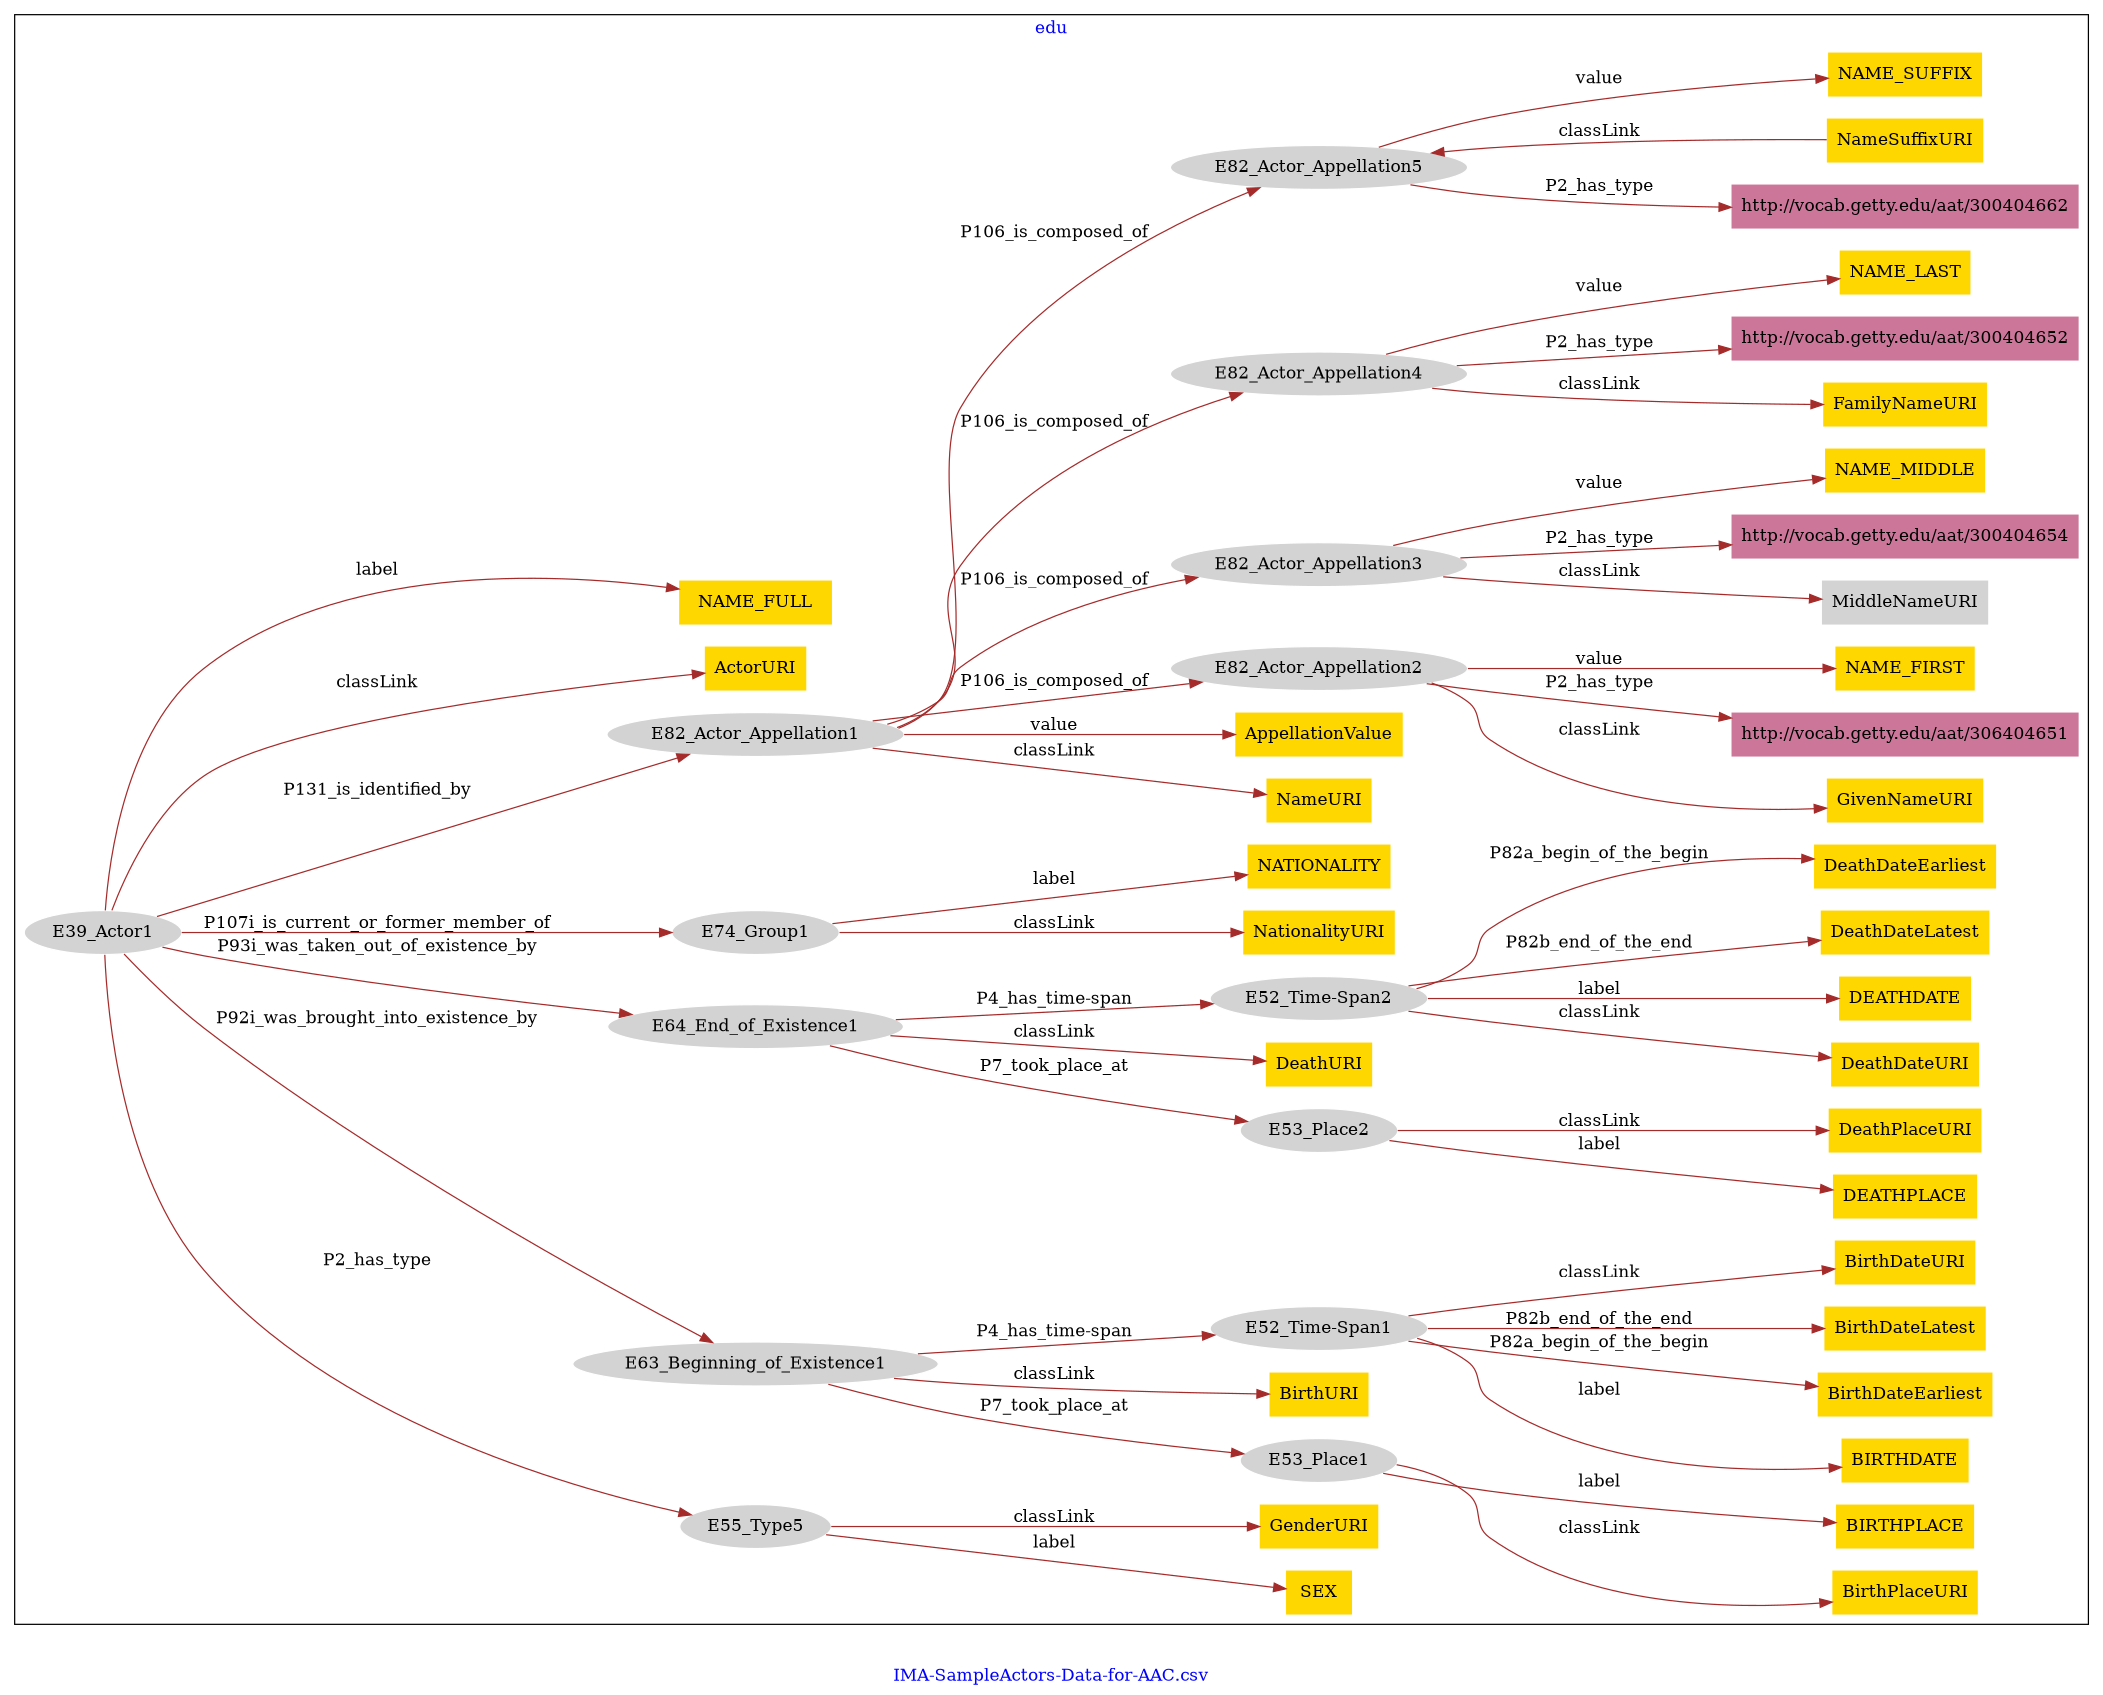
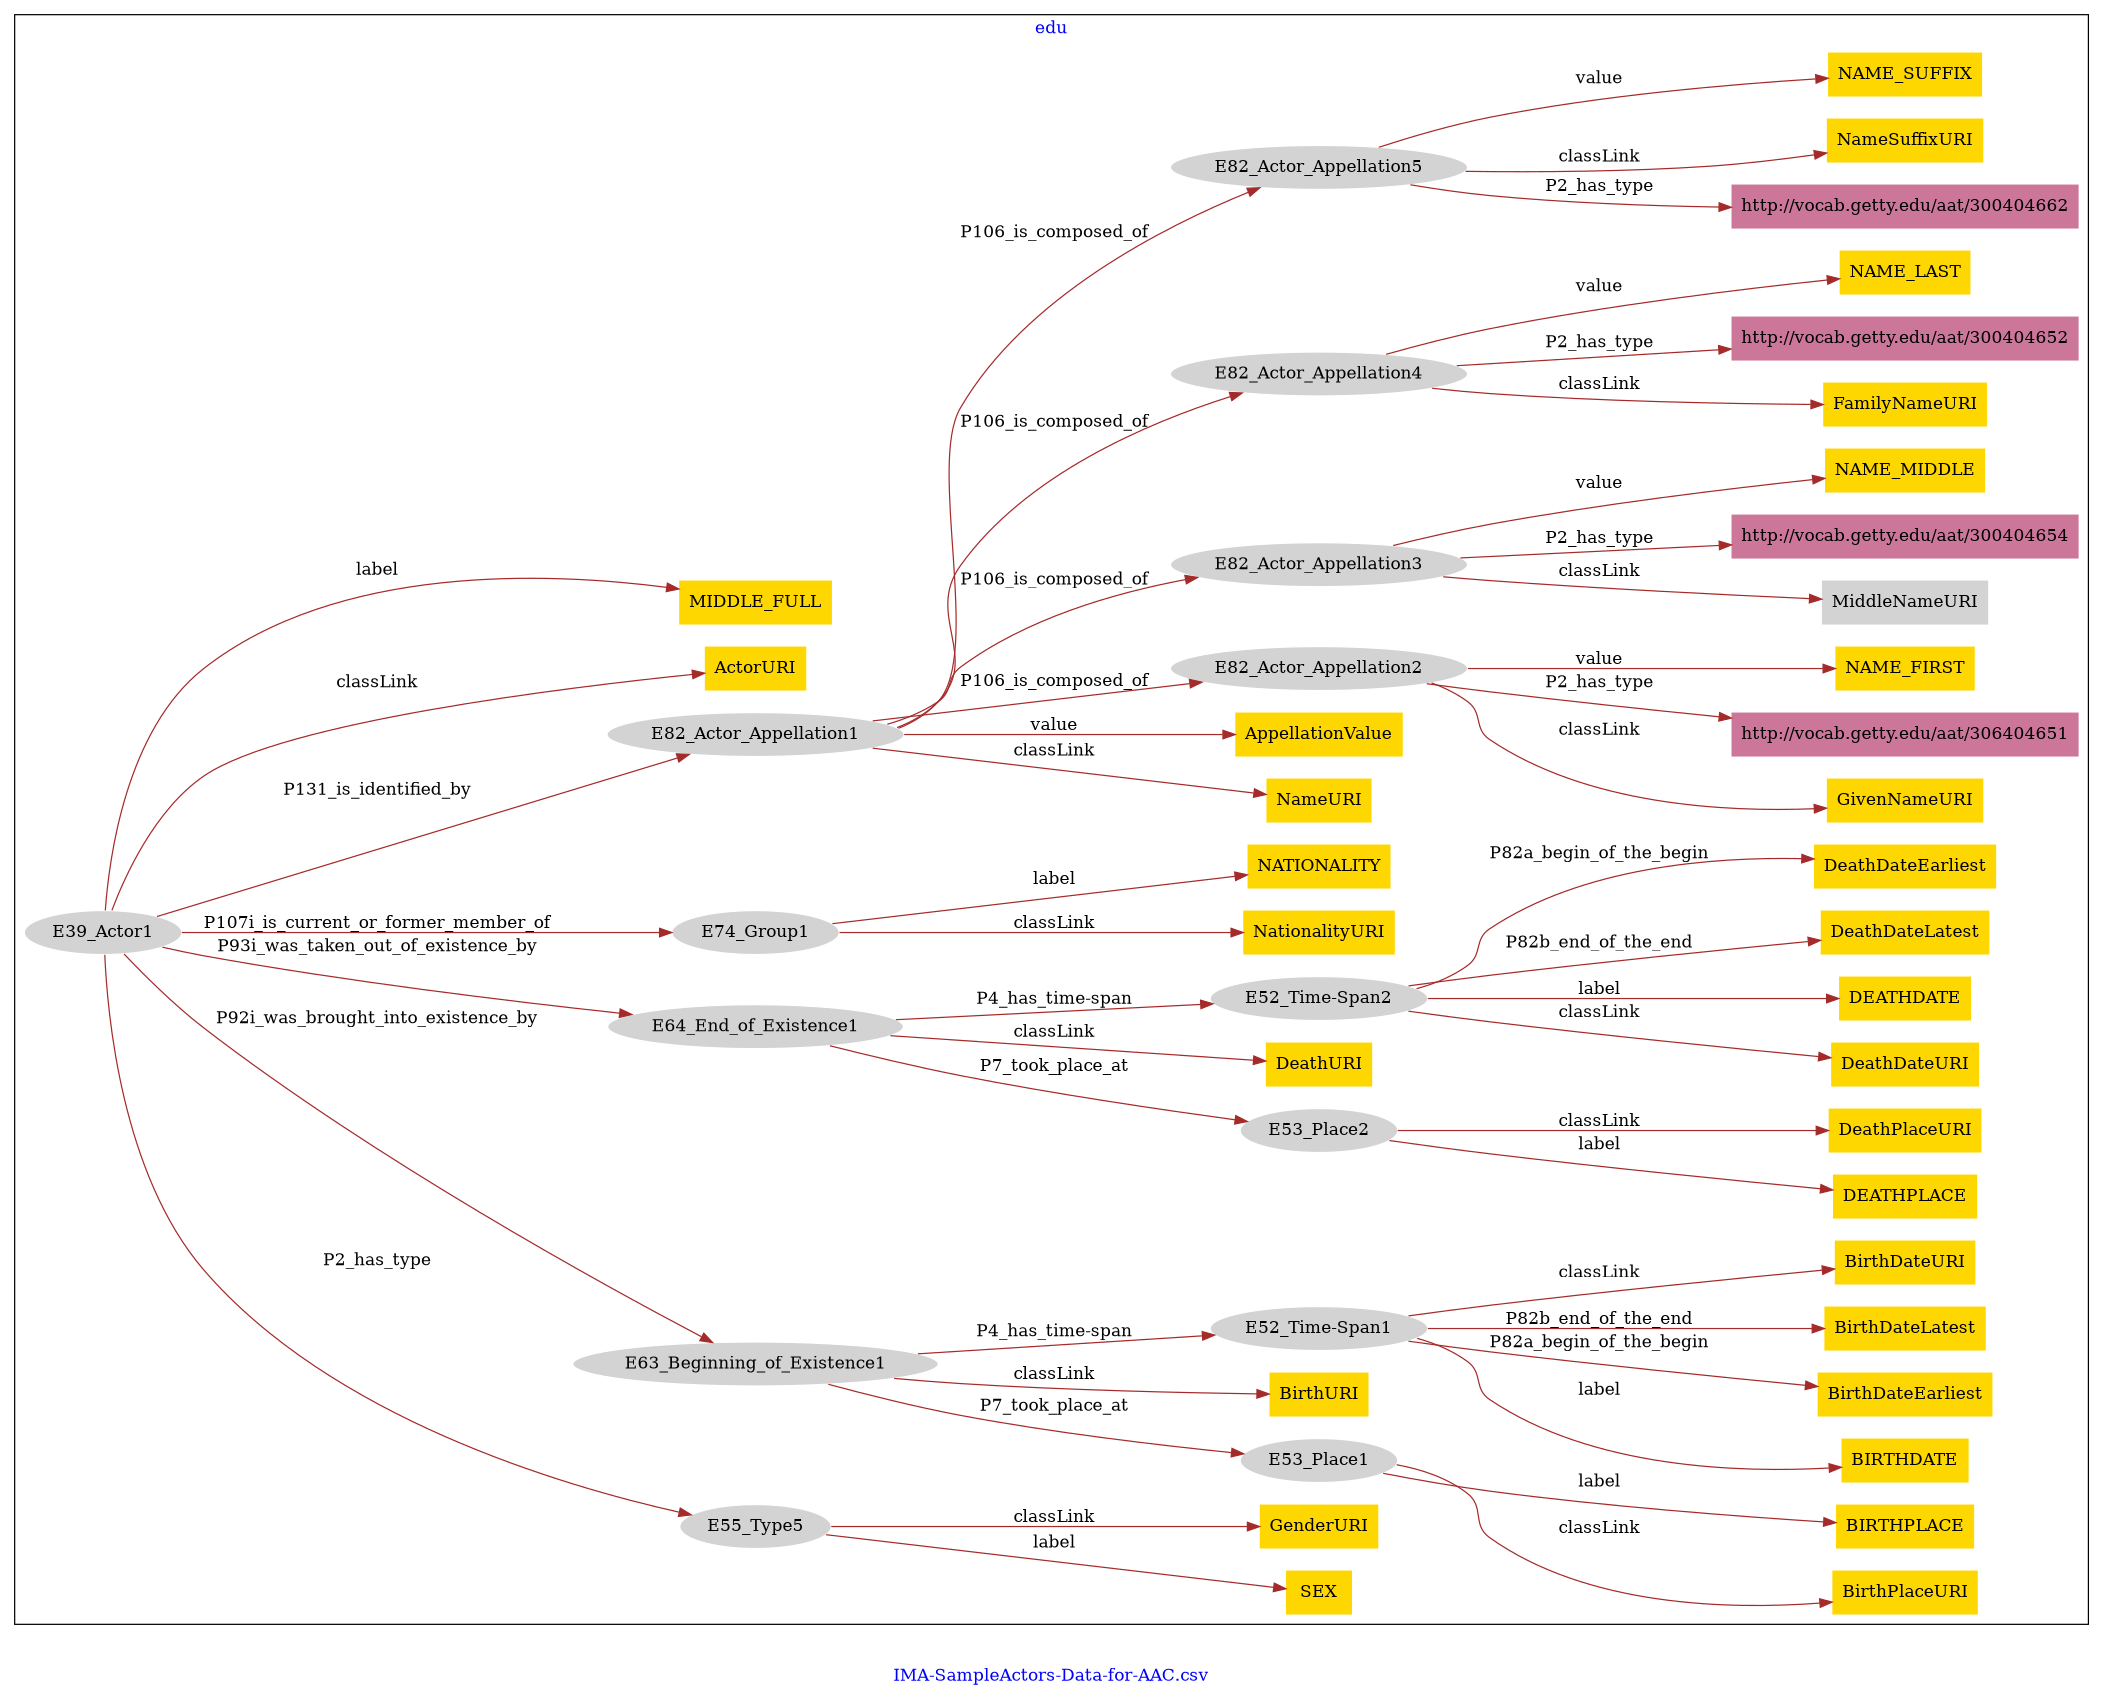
edge "NameSuffixURI" -> "E82_Actor_Appellation5": reversed
node "NAME_FULL": label "NAME_FULL" -> "MIDDLE_FULL"
